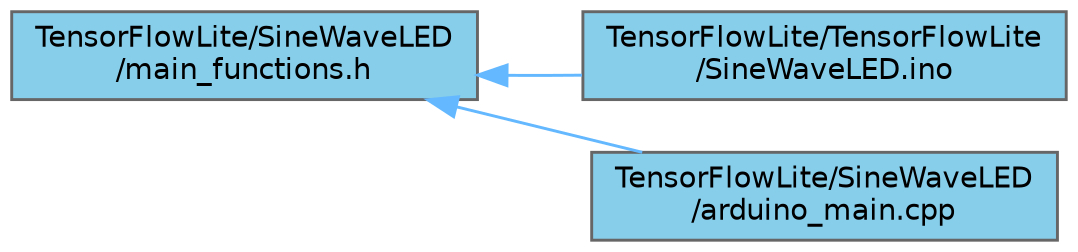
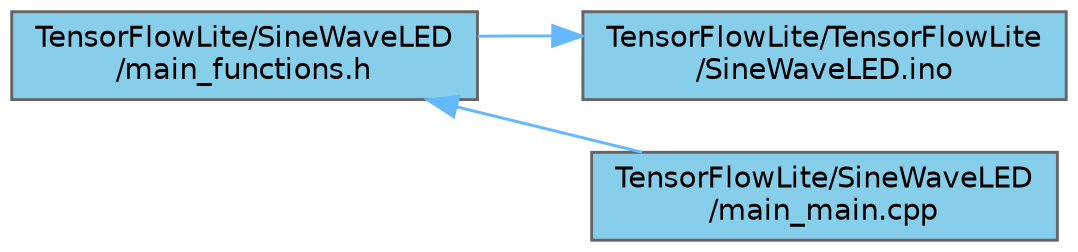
edge "TensorFlowLite/TensorFlowLite /SineWaveLED.ino" -> "TensorFlowLite/SineWaveLED /main_functions.h": reversed
node "TensorFlowLite/SineWaveLED /arduino_main.cpp": label "TensorFlowLite/SineWaveLED /arduino_main.cpp" -> "TensorFlowLite/SineWaveLED /main_main.cpp"
